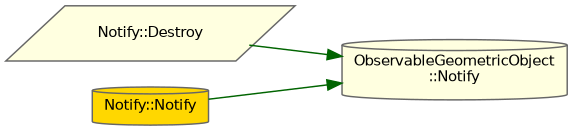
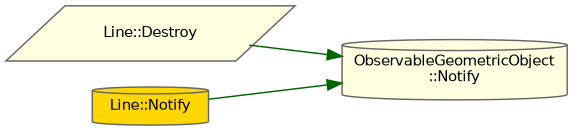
node "Notify::Destroy": label "Notify::Destroy" -> "Line::Destroy"
node "Notify::Notify": label "Notify::Notify" -> "Line::Notify"
